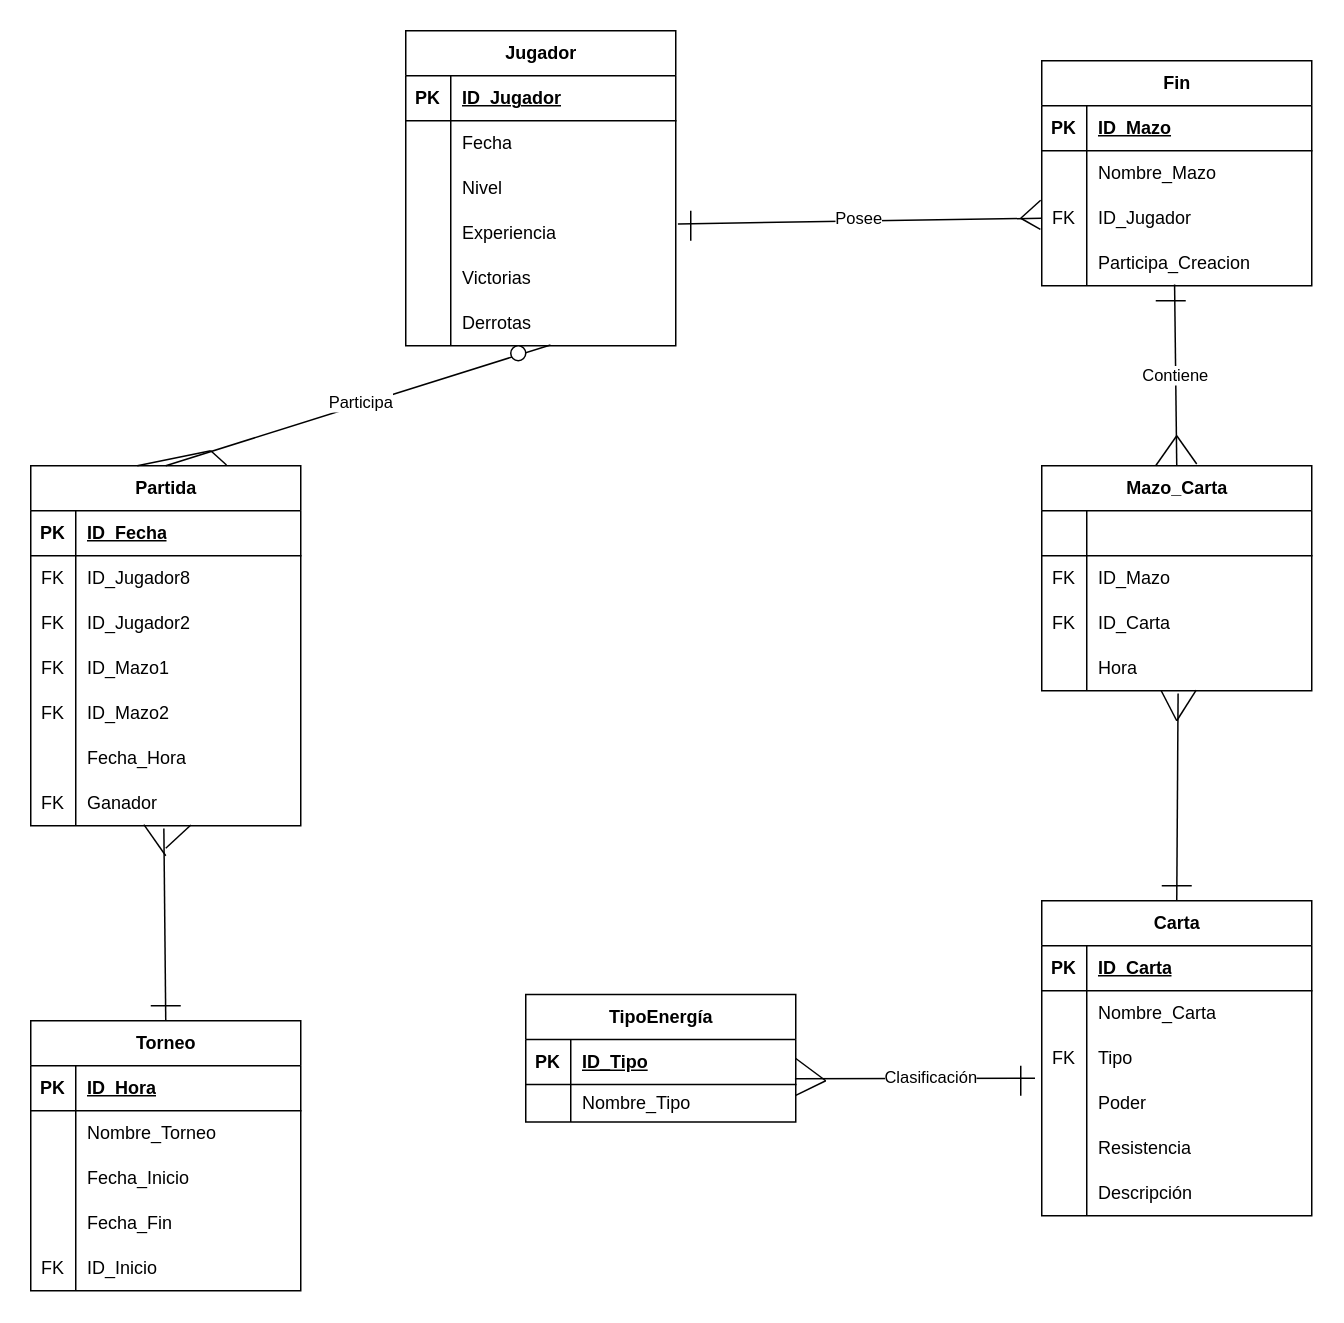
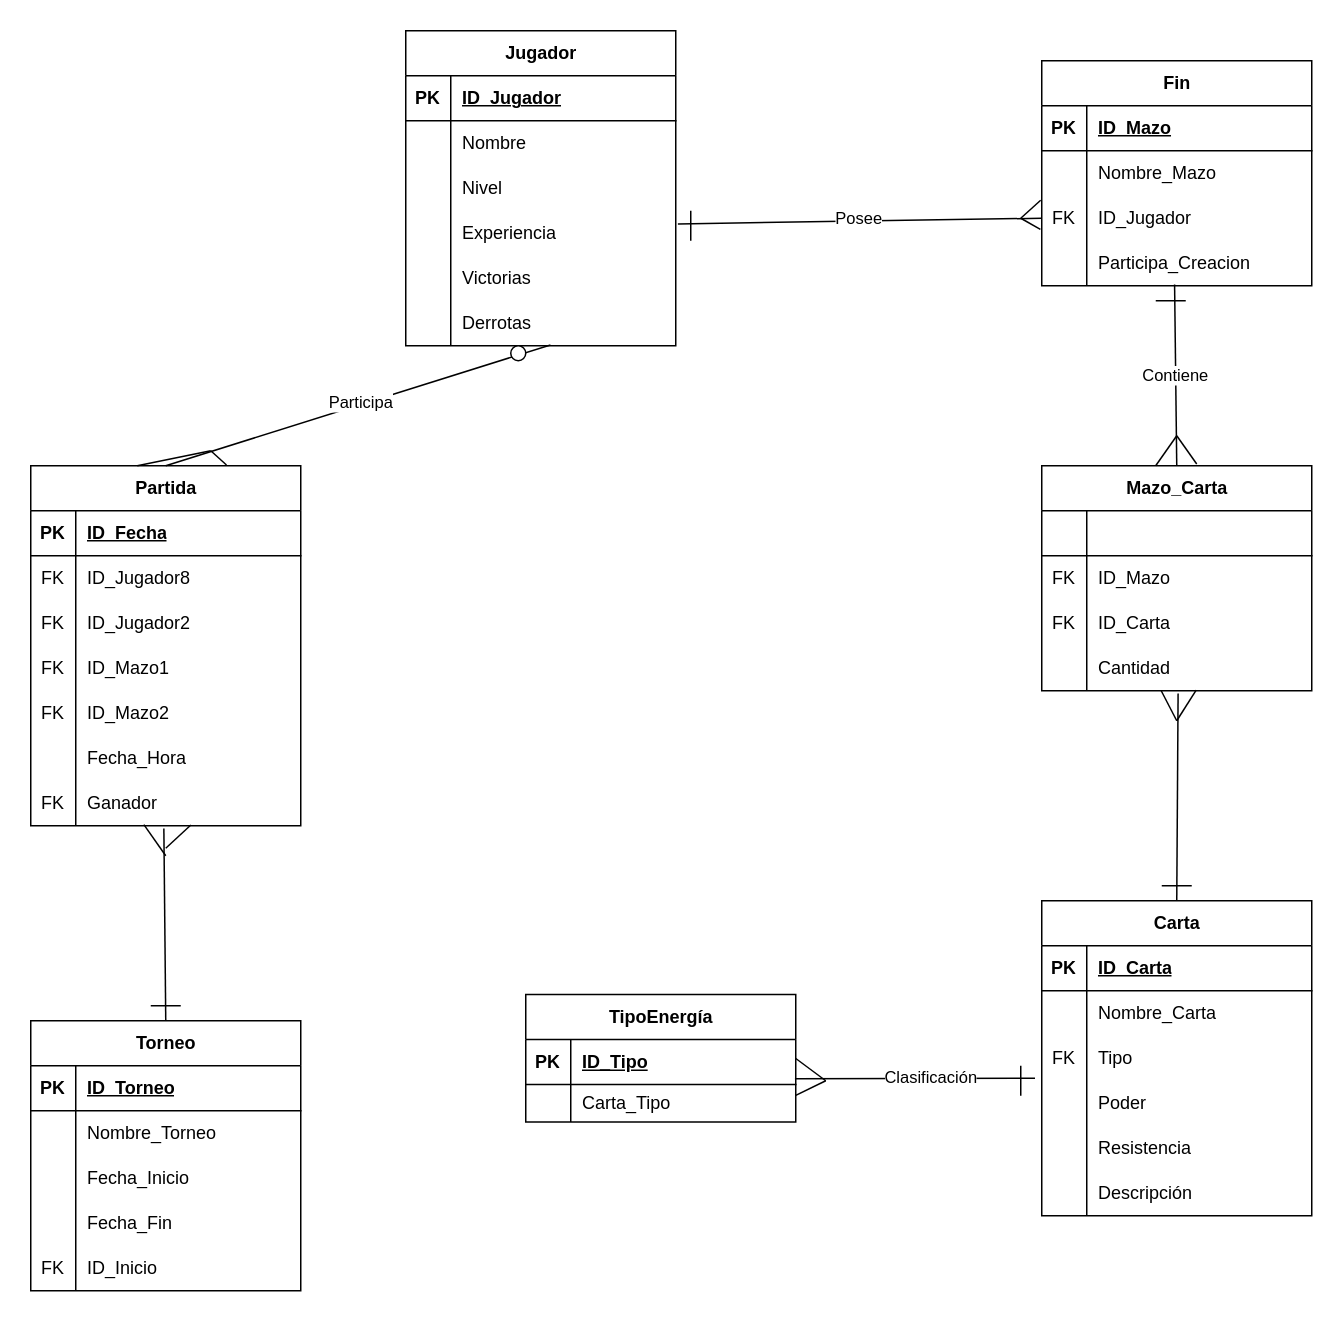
node "Fecha": label "Fecha" -> "Nombre"
node "Hora": label "Hora" -> "Cantidad"
node "ID_Hora": label "ID_Hora" -> "ID_Torneo"
node "Nombre_Tipo": label "Nombre_Tipo" -> "Carta_Tipo"
